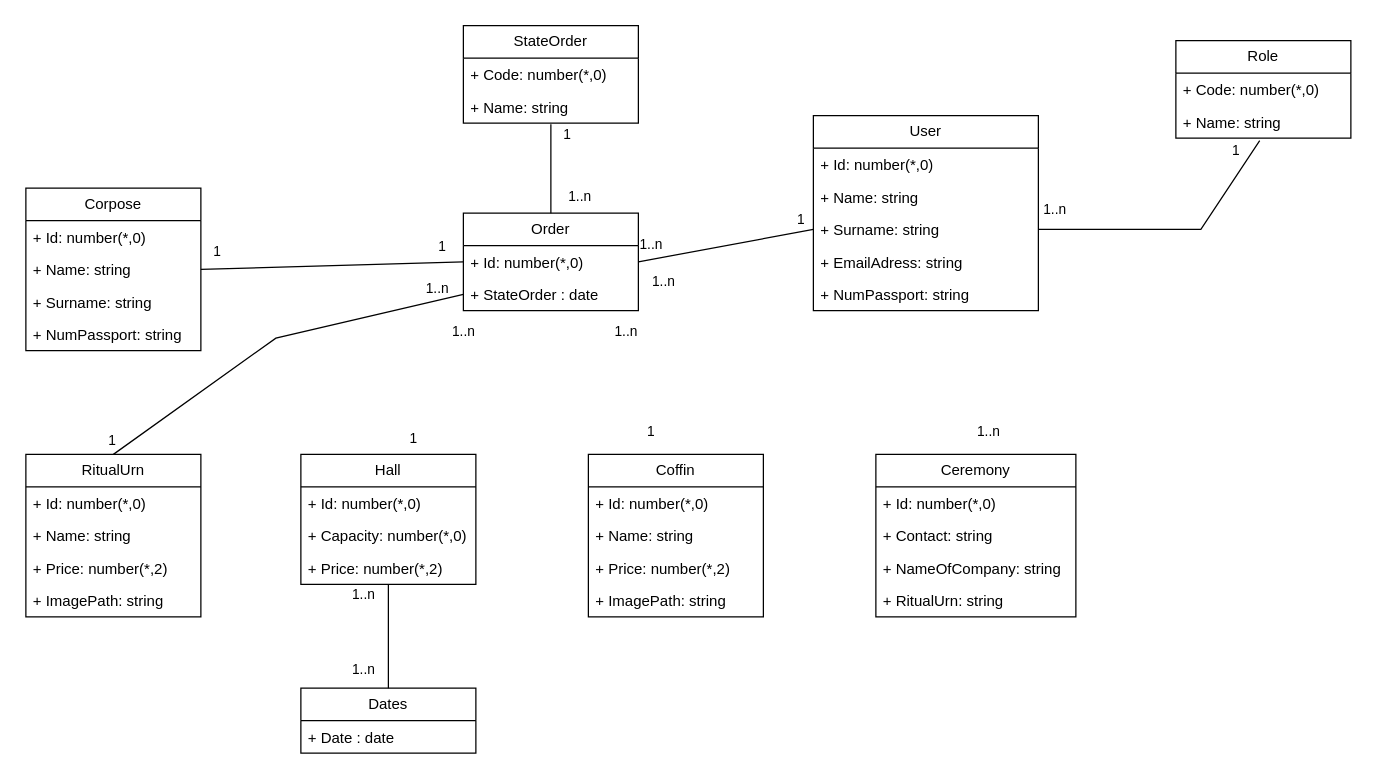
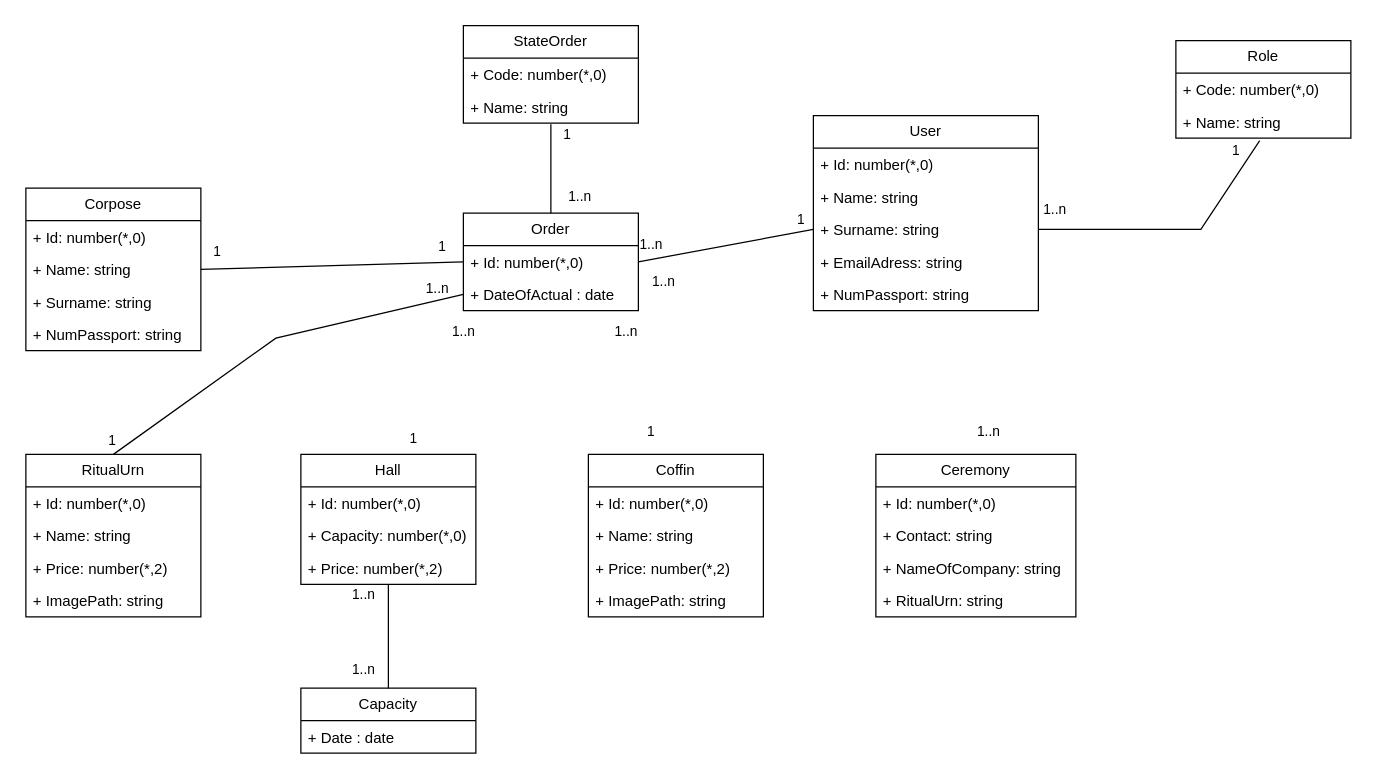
node "+ StateOrder : date": label "+ StateOrder : date" -> "+ DateOfActual : date"
node "Dates": label "Dates" -> "Capacity"
